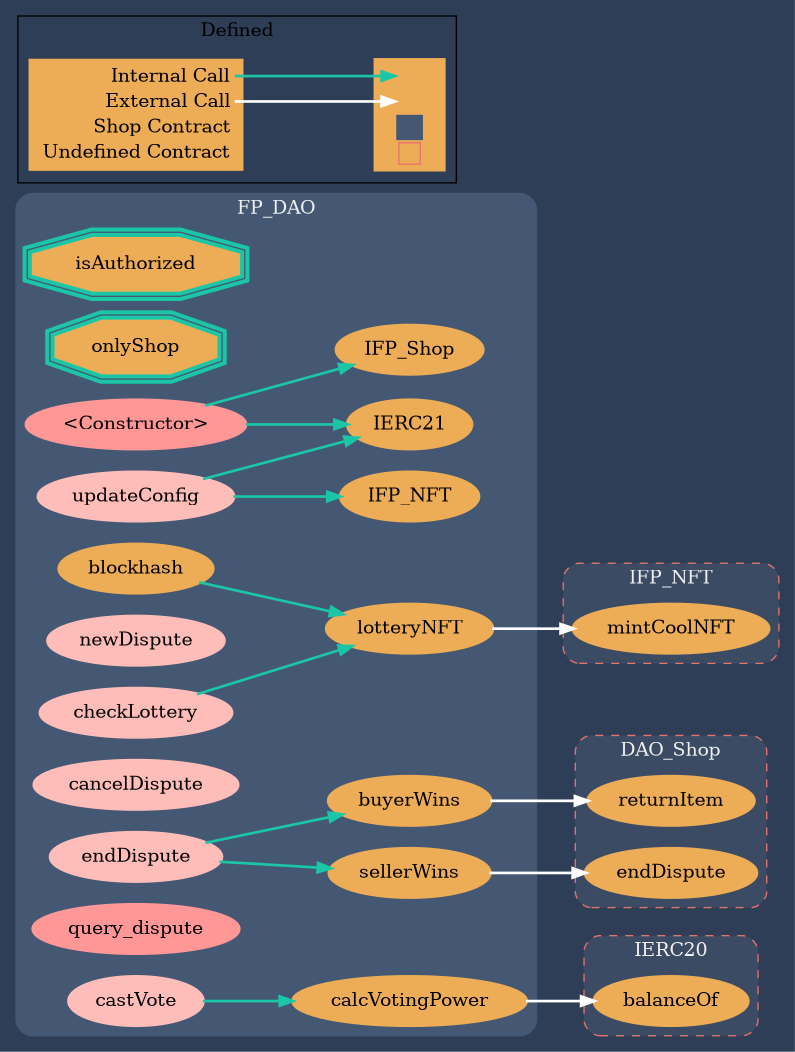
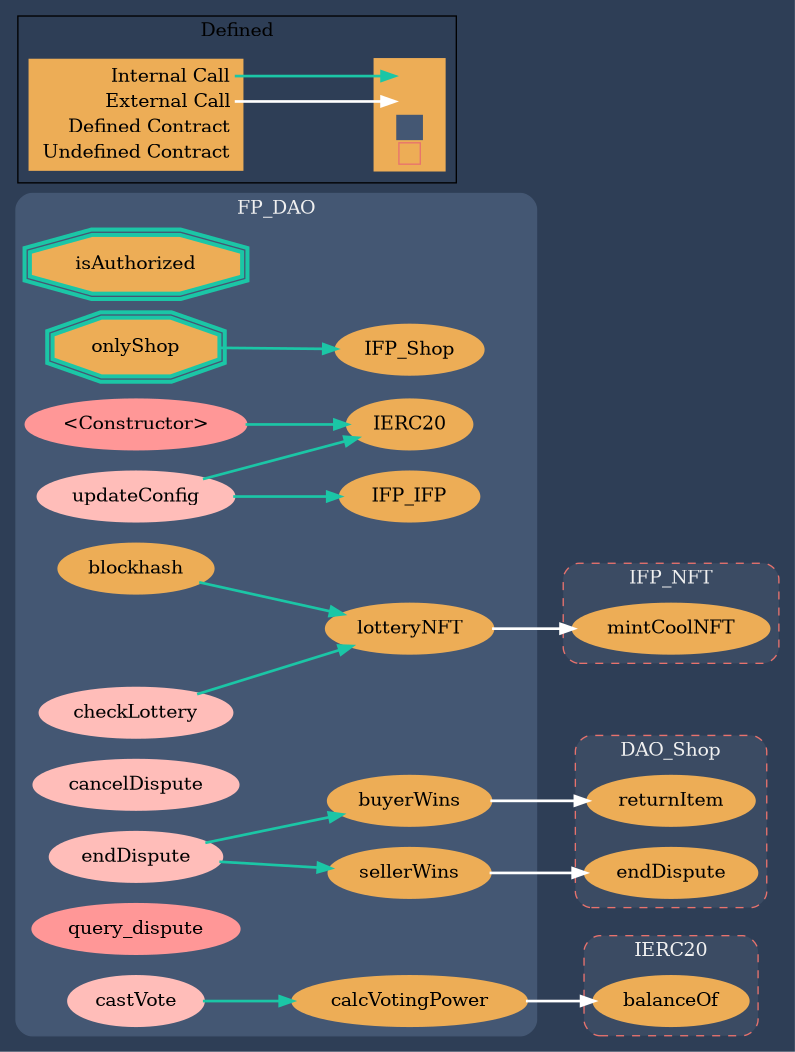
node "Internal Call": text "Shop Contract" -> "Defined Contract"
edge "<Constructor>" -> "IFP_Shop": now "onlyShop" -> "IFP_Shop"
node "IERC21": label "IERC21" -> "IERC20"
node "IFP_NFT": label "IFP_NFT" -> "IFP_IFP"
node "newDispute": removed
